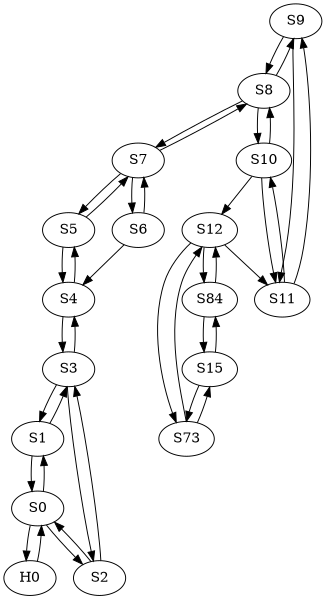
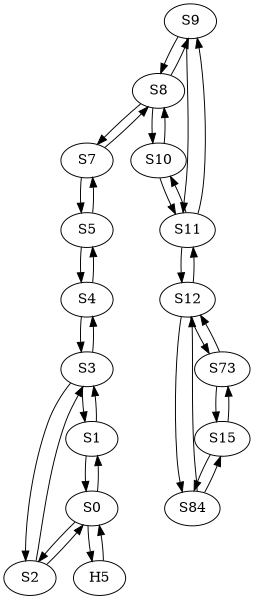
edge "S10" -> "S12": now "S11" -> "S12"
node "S6": removed
node "H0": label "H0" -> "H5"
